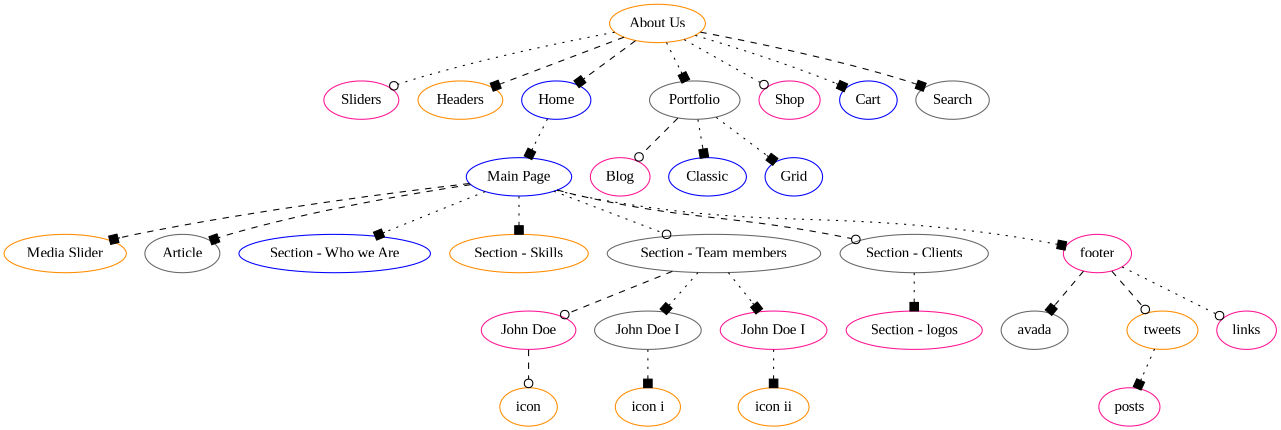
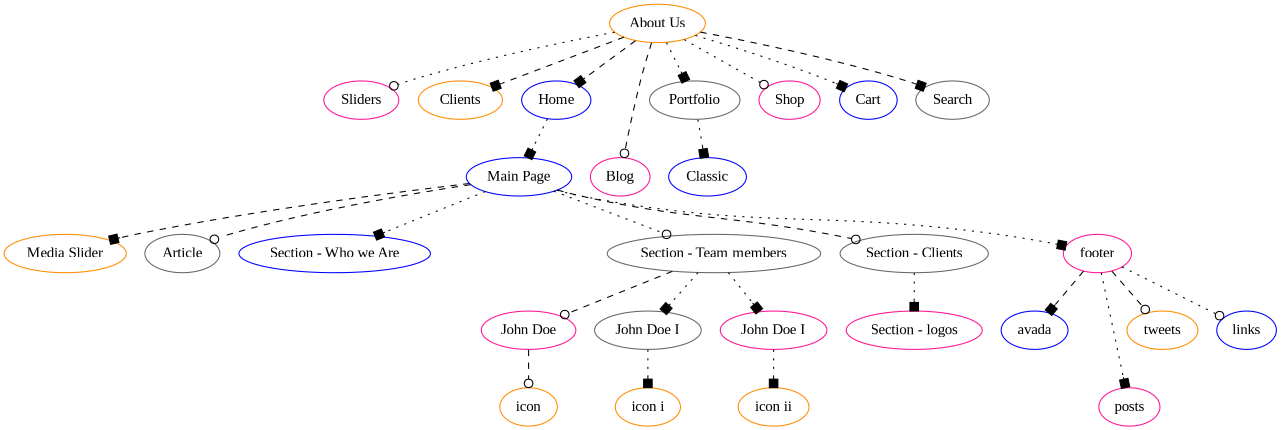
node "Headers": label "Headers" -> "Clients"
edge "Portfolio" -> "Blog": now "About Us" -> "Blog"
node "Grid": removed
edge "Main Page" -> "Article": arrowhead box -> odot
node "Section - Skills": removed
node "avada": color gray40 -> blue
node "links": color deeppink -> blue
edge "tweets" -> "posts": now "footer" -> "posts"
